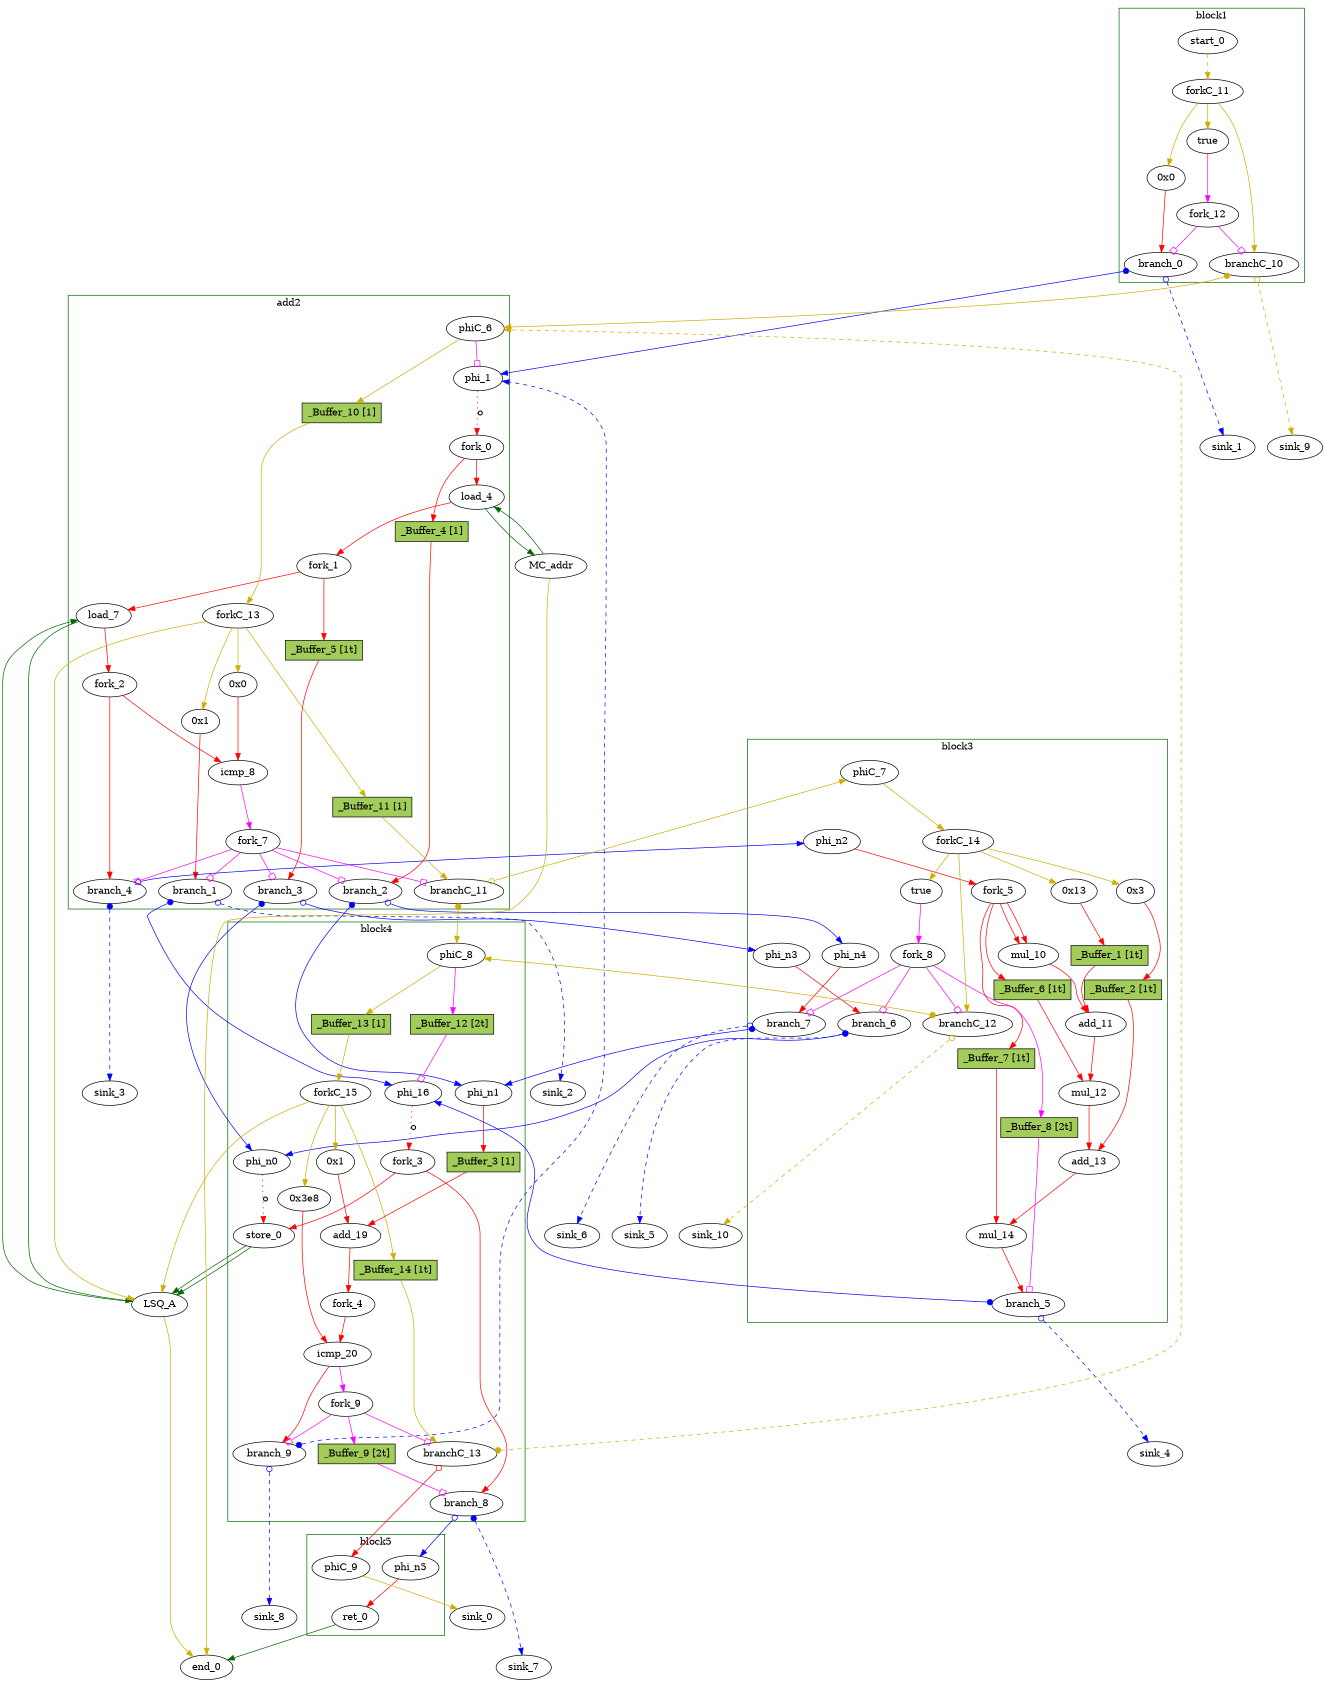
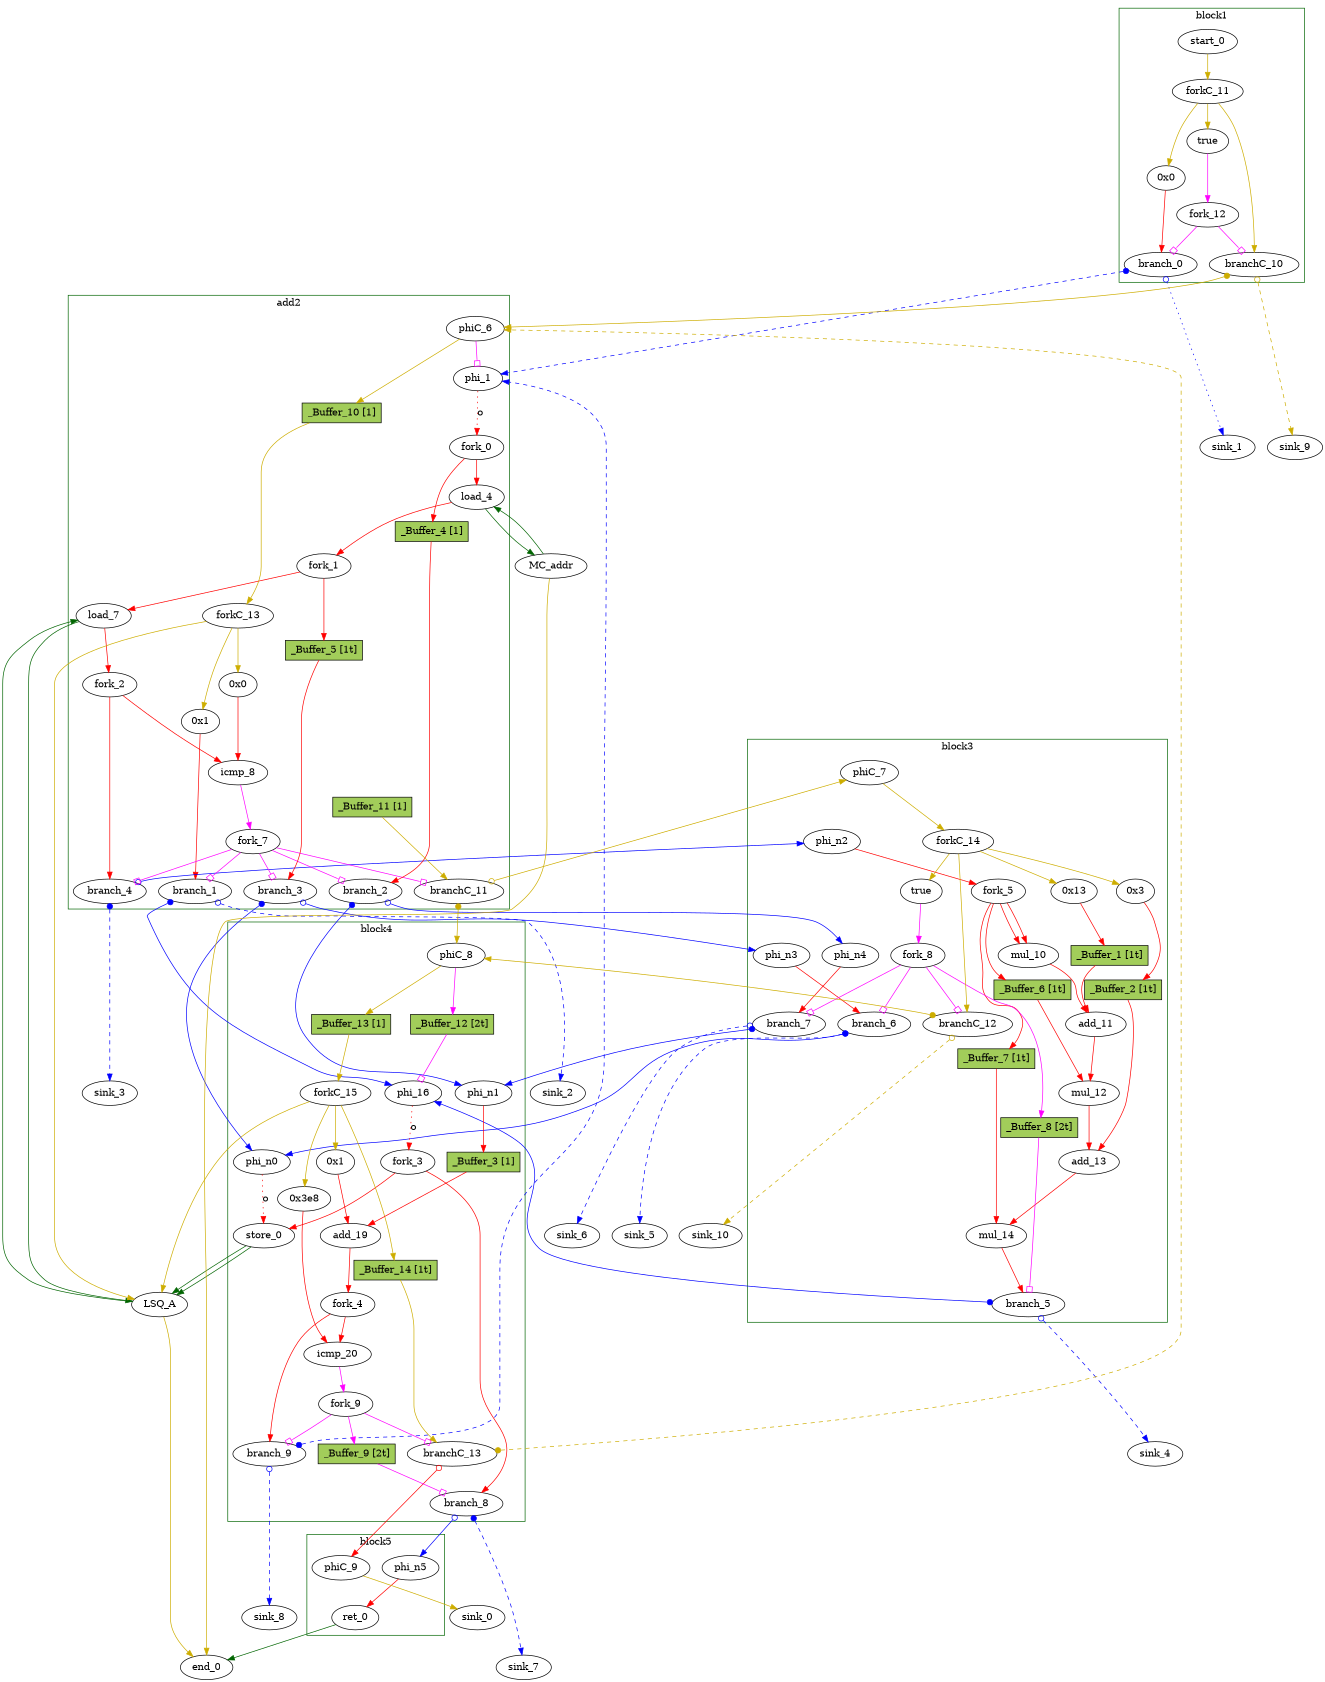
edge "start_0" -> "forkC_11": style dashed -> solid
edge "branch_0" -- "phi_1": style solid -> dashed
edge "branch_0" -- "sink_1": style dashed -> dotted
edge "forkC_13" -> "_Buffer_11 [1]": removed
edge "icmp_20" -> "branch_9": now "fork_4" -> "branch_9"
